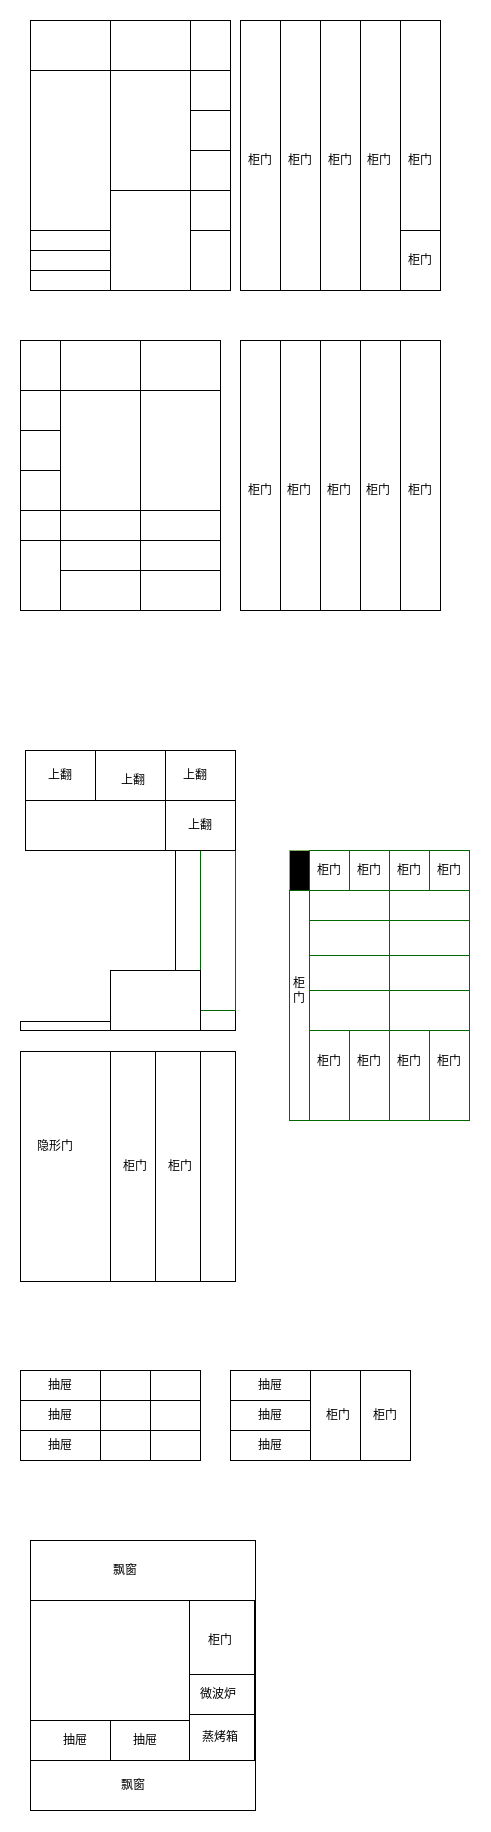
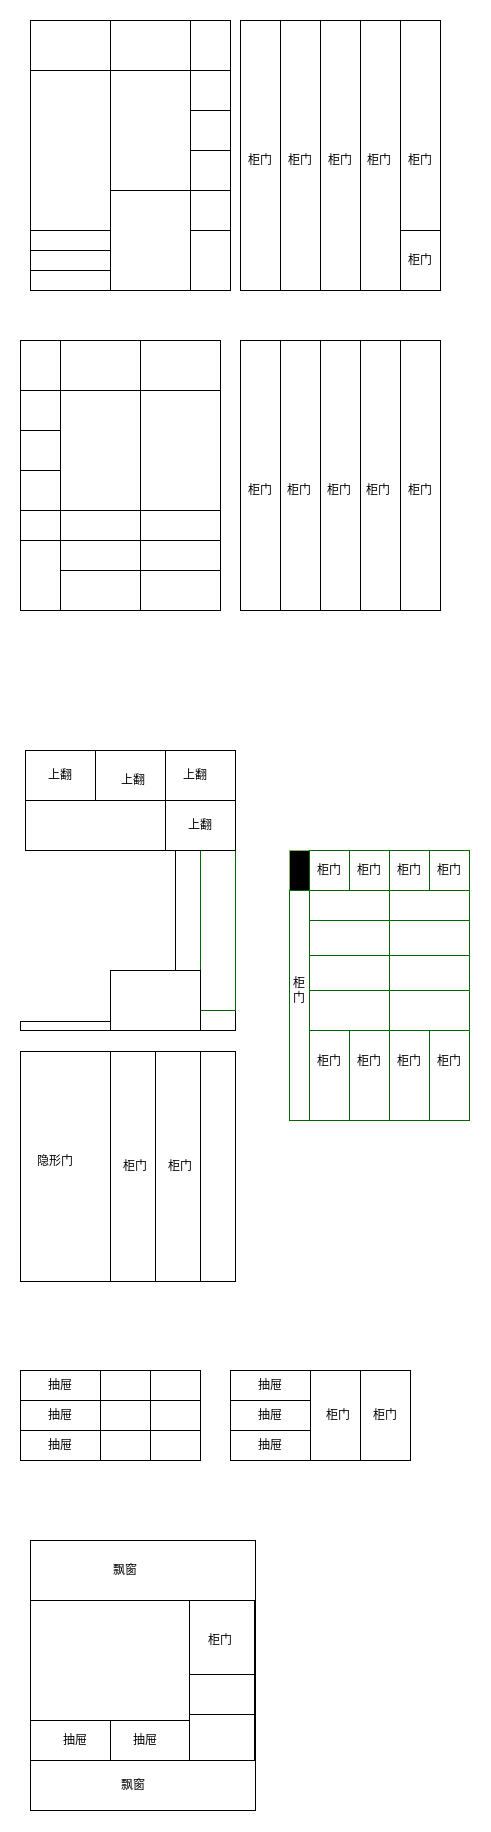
node "隐形门": moved (56, 1147) -> (56, 1162)
node "微波炉": removed
node "蒸烤箱": removed
